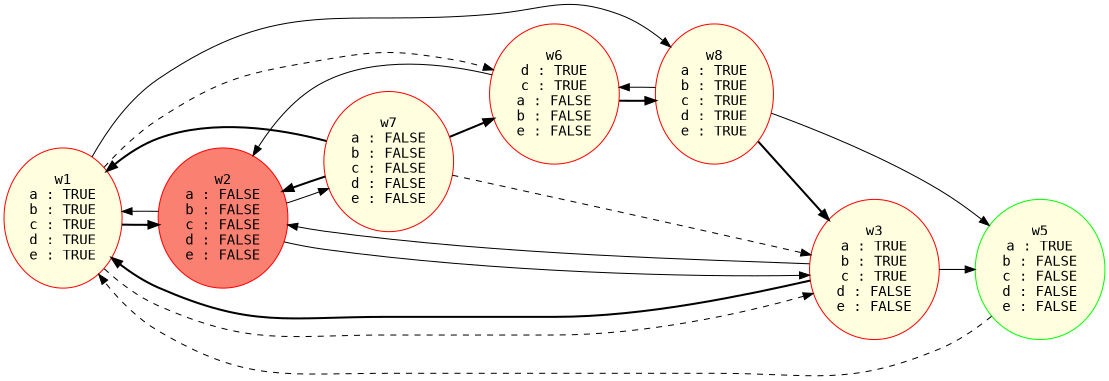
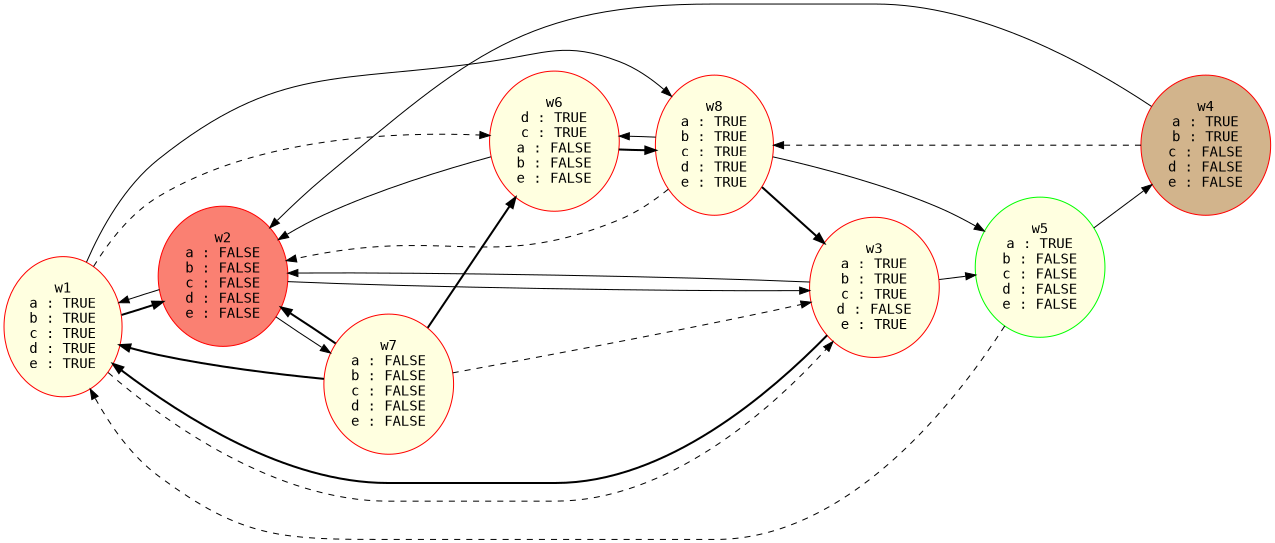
node "w4 a : TRUE b : TRUE c : FALSE d : FALSE e : FALSE": added
edge "w8 a : TRUE b : TRUE c : TRUE d : TRUE e : TRUE" -> "w2 a : FALSE b : FALSE c : FALSE d : FALSE e : FALSE": added
node "w3 a : TRUE b : TRUE c : TRUE d : FALSE e : FALSE": label "w3 a : TRUE b : TRUE c : TRUE d : FALSE e : FALSE" -> "w3 a : TRUE b : TRUE c : TRUE d : FALSE e : TRUE"
